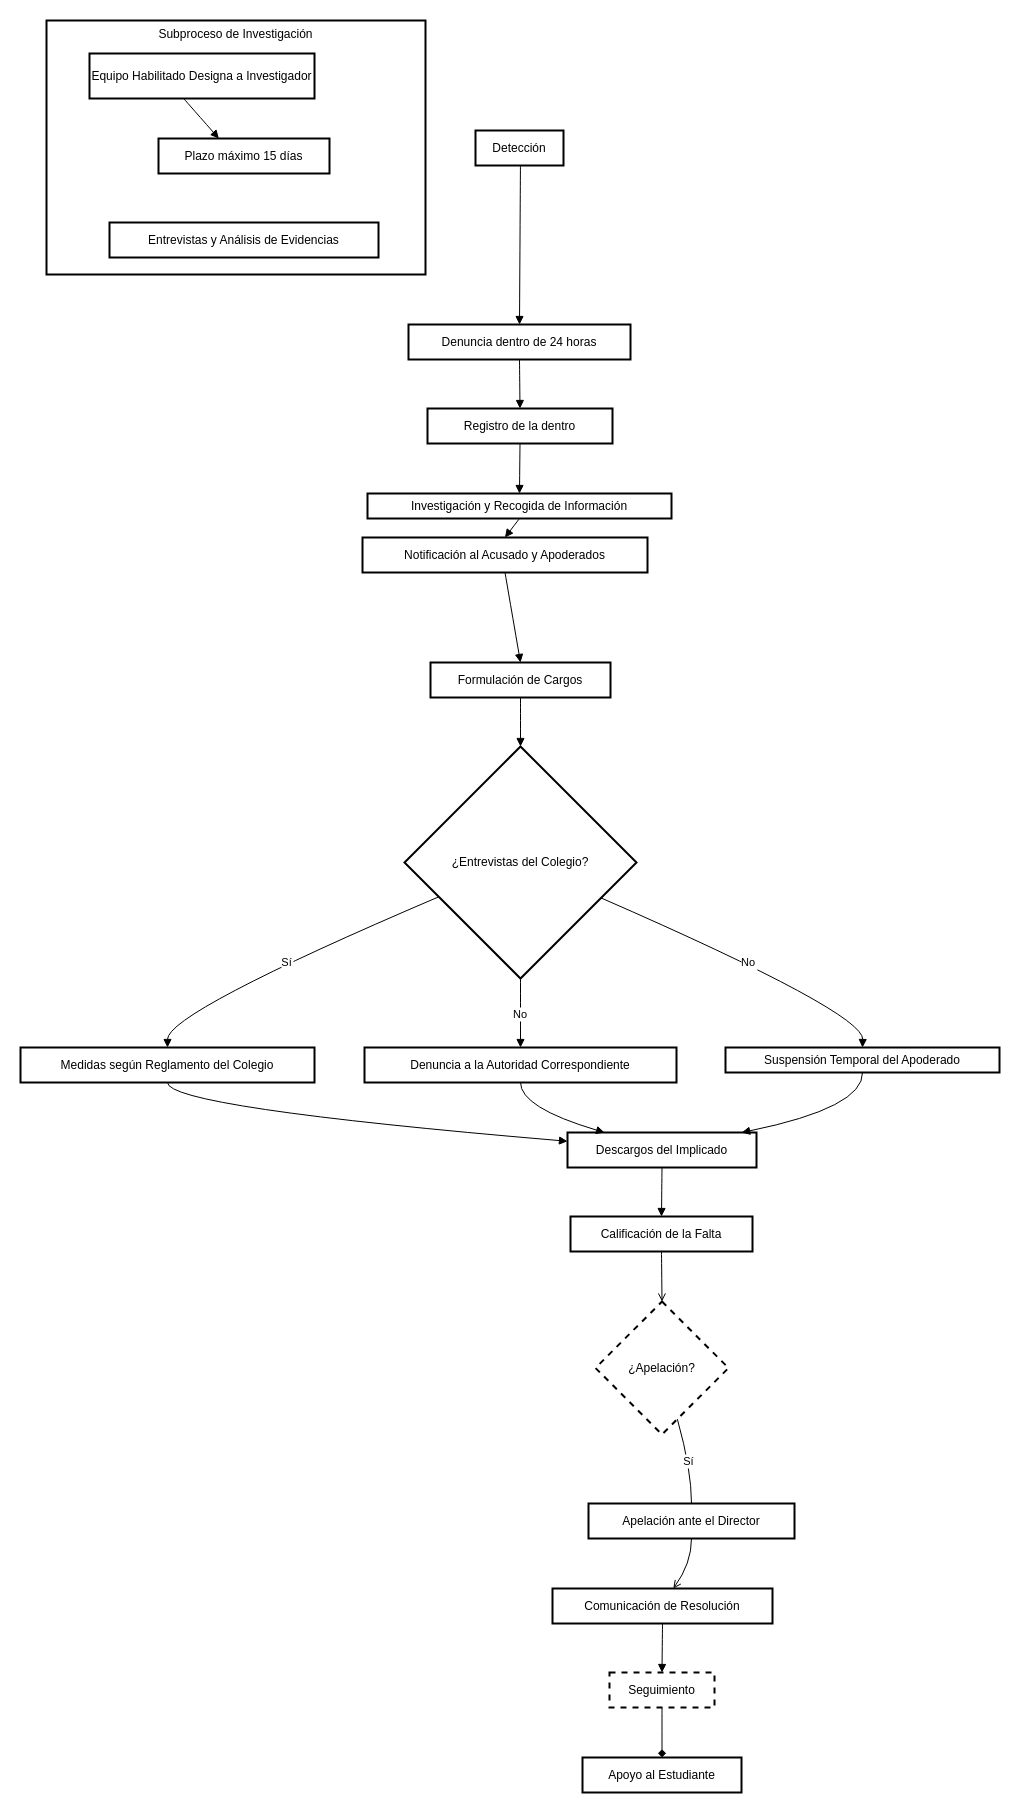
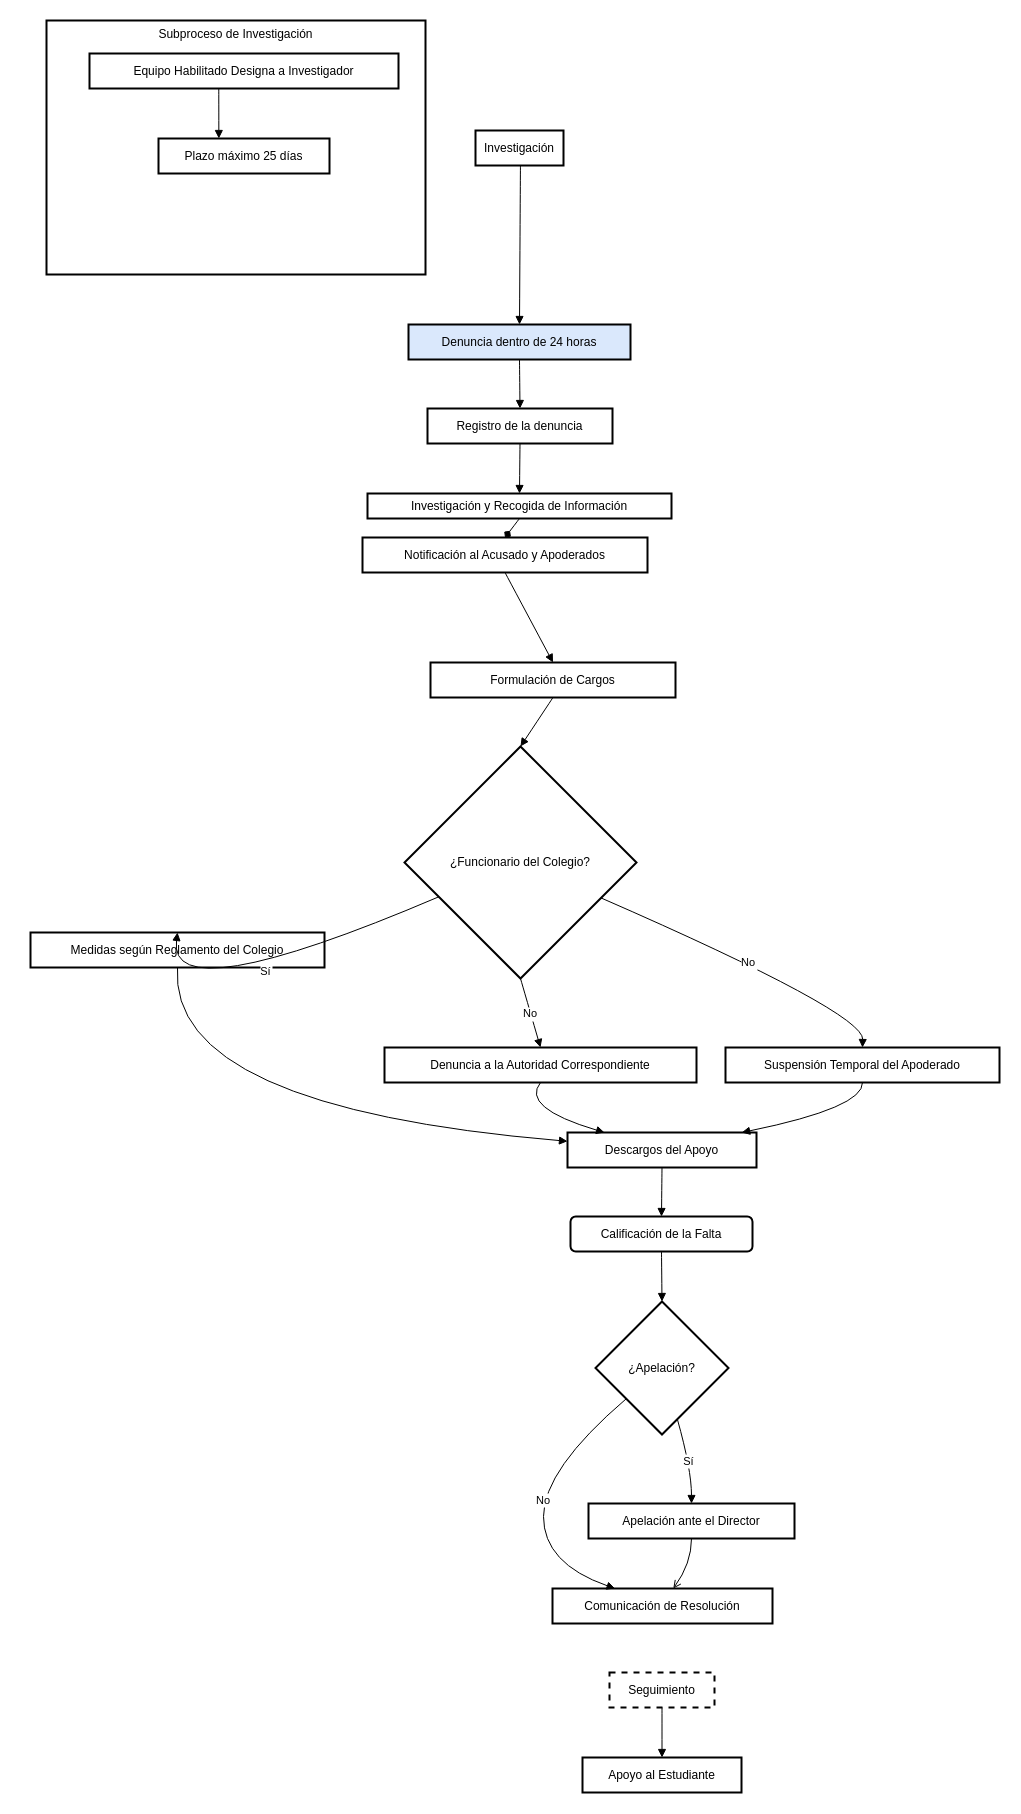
node "Equipo Habilitado Designa a Investigador": size 225x45 -> 309x35
node "Detección": label "Detección" -> "Investigación"
node "Plazo máximo 15 días": label "Plazo máximo 15 días" -> "Plazo máximo 25 días"
node "Entrevistas y Análisis de Evidencias": removed
node "Denuncia dentro de 24 horas": fillcolor #ffffff -> #dae8fc
node "Registro de la dentro": label "Registro de la dentro" -> "Registro de la denuncia"
edge "Investigación y Recogida de Información" -> "Notificación al Acusado y Apoderados": arrowhead block -> diamond
node "Formulación de Cargos": size 180x35 -> 245x35
node "¿Entrevistas del Colegio?": label "¿Entrevistas del Colegio?" -> "¿Funcionario del Colegio?"
node "Suspensión Temporal del Apoderado": size 274x25 -> 274x35
node "Medidas según Reglamento del Colegio": moved (168, 1065) -> (178, 950)
node "Denuncia a la Autoridad Correspondiente": moved (521, 1065) -> (541, 1065)
node "Descargos del Implicado": label "Descargos del Implicado" -> "Descargos del Apoyo"
node "Calificación de la Falta": shape rectangle -> rounded rectangle
edge "Calificación de la Falta" -> "¿Apelación?": arrowhead open -> block
node "¿Apelación?": style dashed -> solid
edge "¿Apelación?" -- "Apelación ante el Director": arrowhead none -> block
edge "¿Apelación?" -> "Comunicación de Resolución": added, label "No"
edge "Comunicación de Resolución" -> "Seguimiento": removed
edge "Seguimiento" -> "Apoyo al Estudiante": arrowhead diamond -> block
